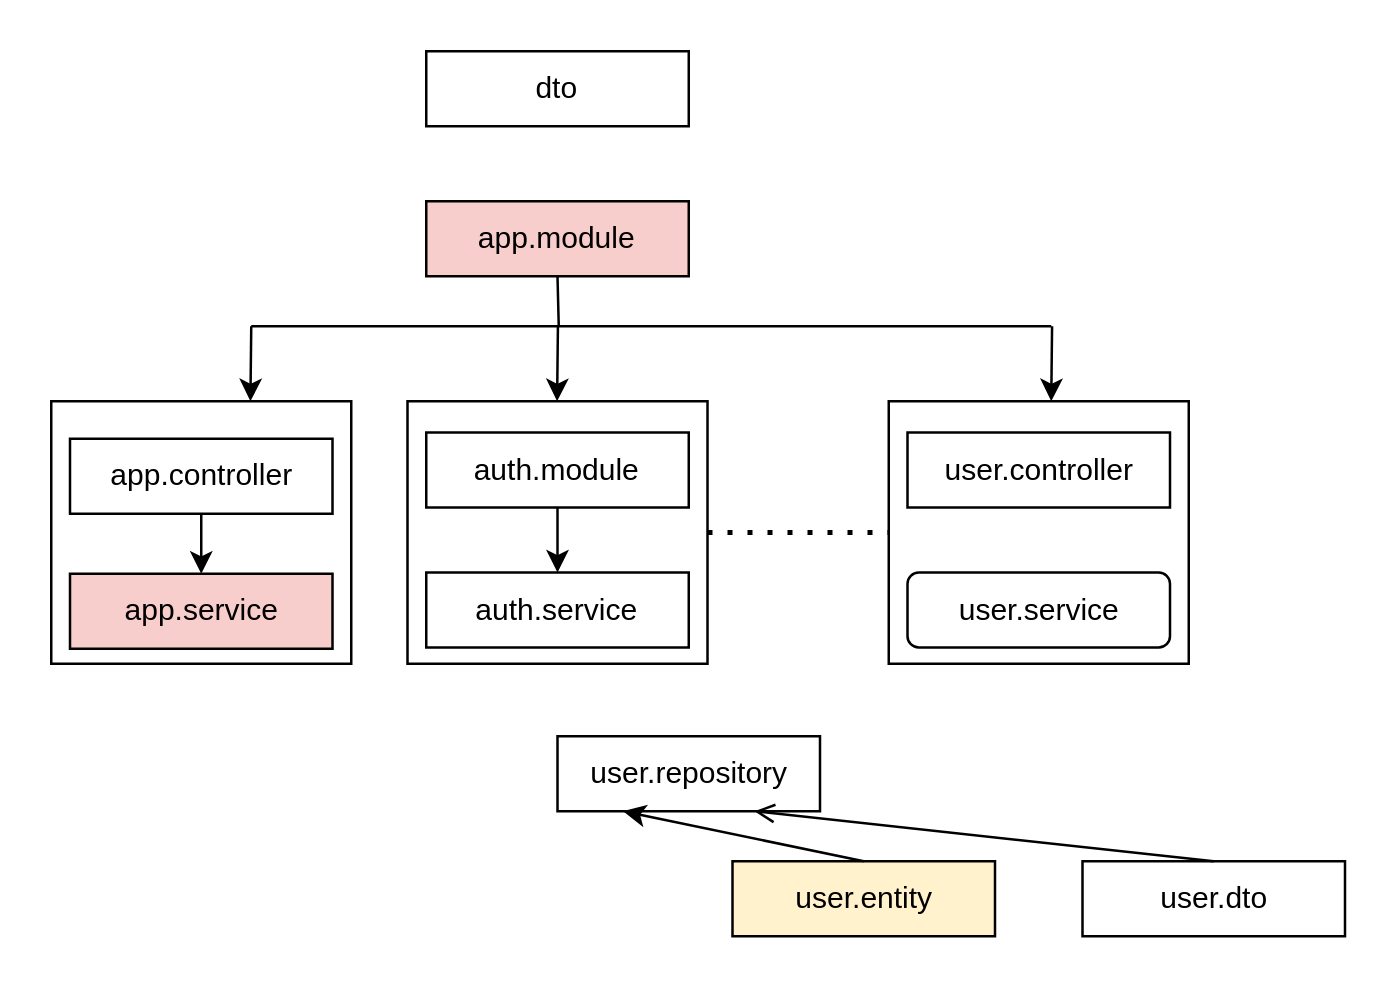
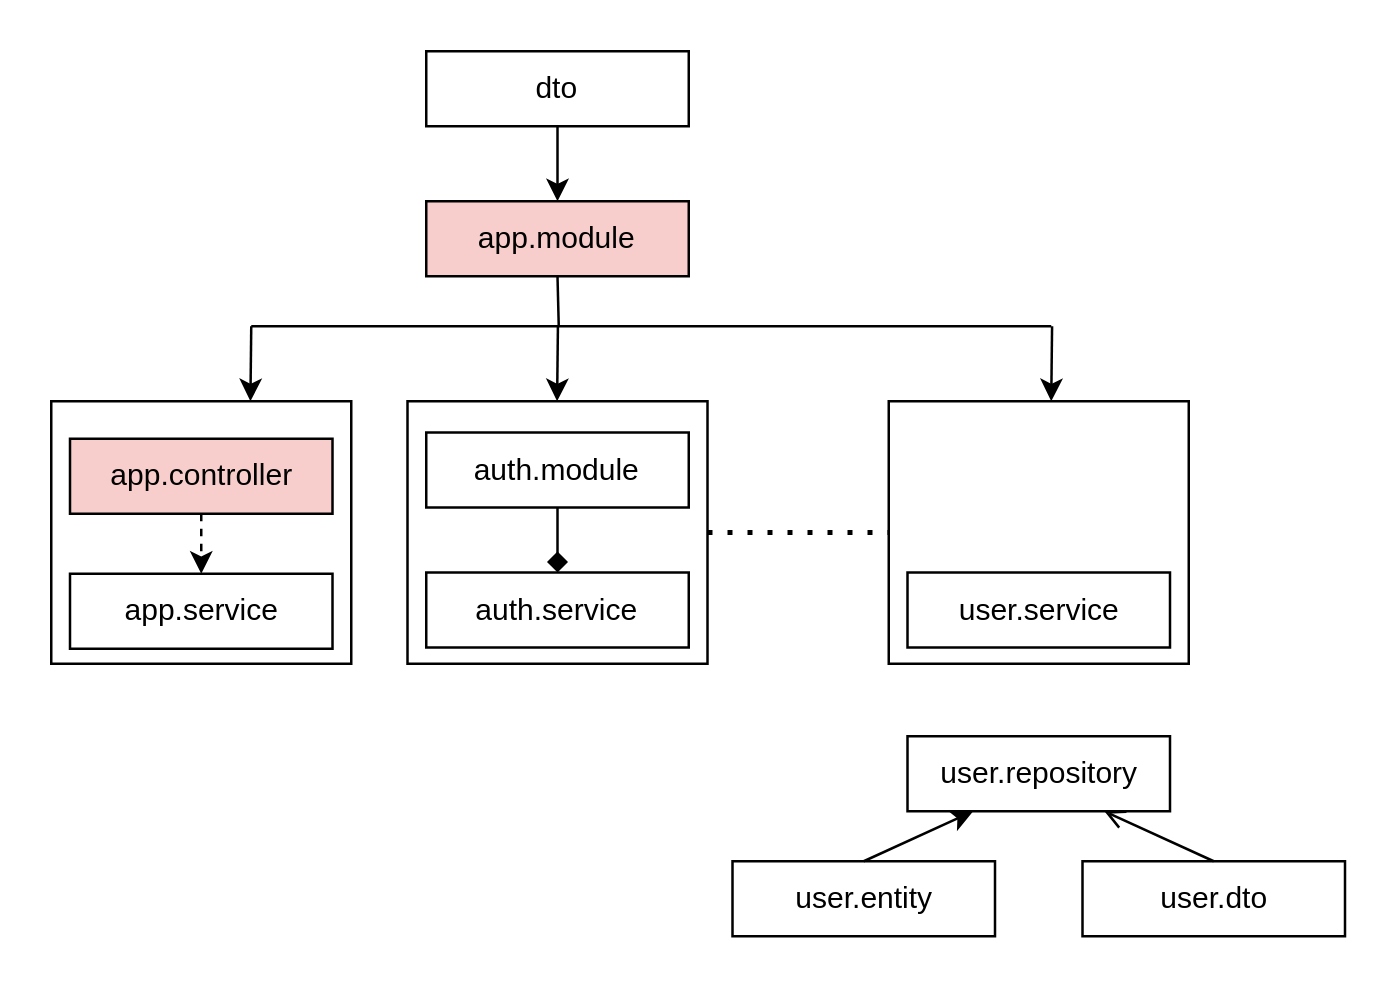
edge "dto" -> "app.module": added
node "user.controller": removed
node "app.controller": fillcolor #ffffff -> #f8cecc
edge "app.controller" -> "app.service": style solid -> dashed
edge "auth.module" -> "auth.service": arrowhead classic -> diamond
node "user.service": shape rounded rectangle -> rectangle
node "app.service": fillcolor #f8cecc -> #ffffff
node "user.repository": moved (689, 774) -> (1039, 774)
node "user.entity": fillcolor #fff2cc -> #ffffff
